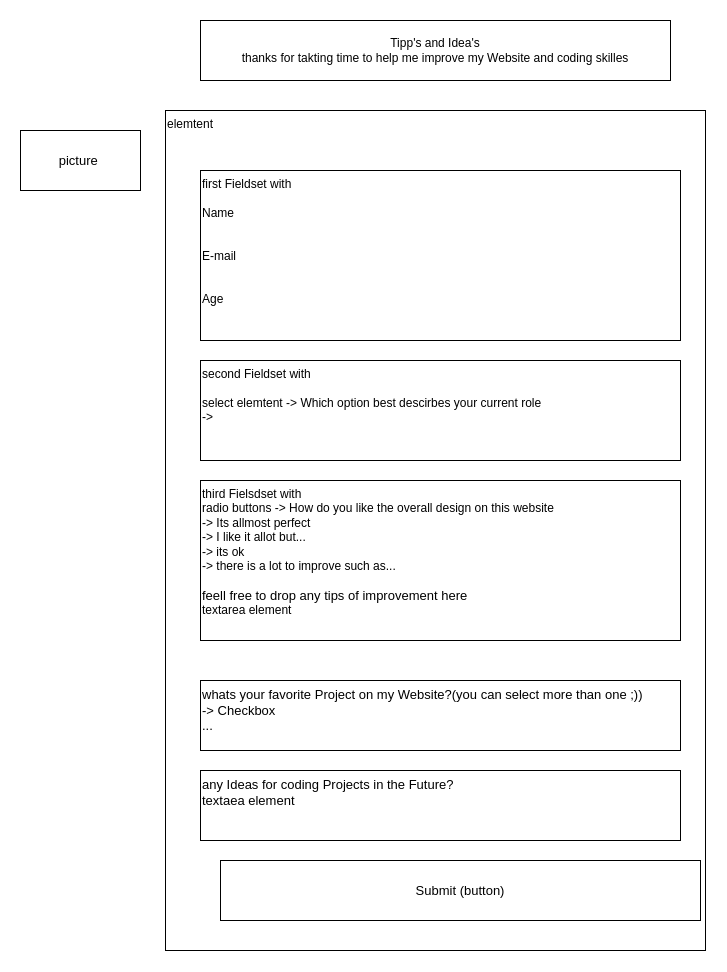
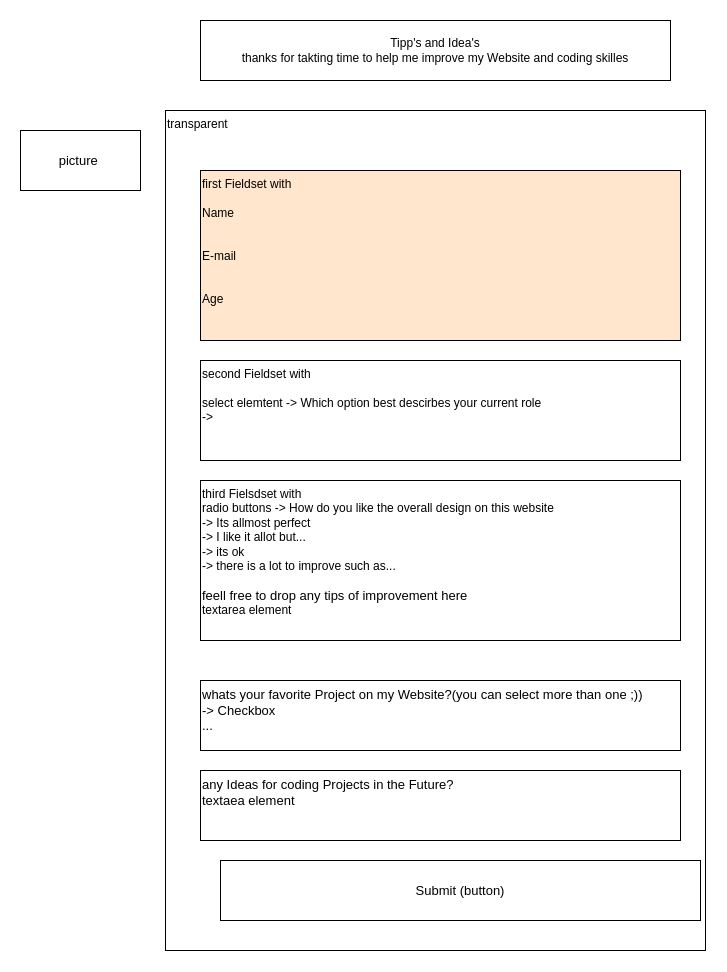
node "elemtent": label "elemtent" -> "transparent"
node "first Fieldset with Name E-mail Age": fillcolor #ffffff -> #ffe6cc
